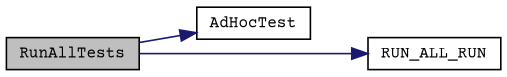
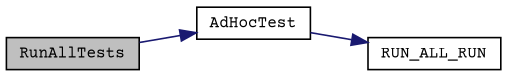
edge "RunAllTests" -> "RUN_ALL_RUN": now "AdHocTest" -> "RUN_ALL_RUN"
